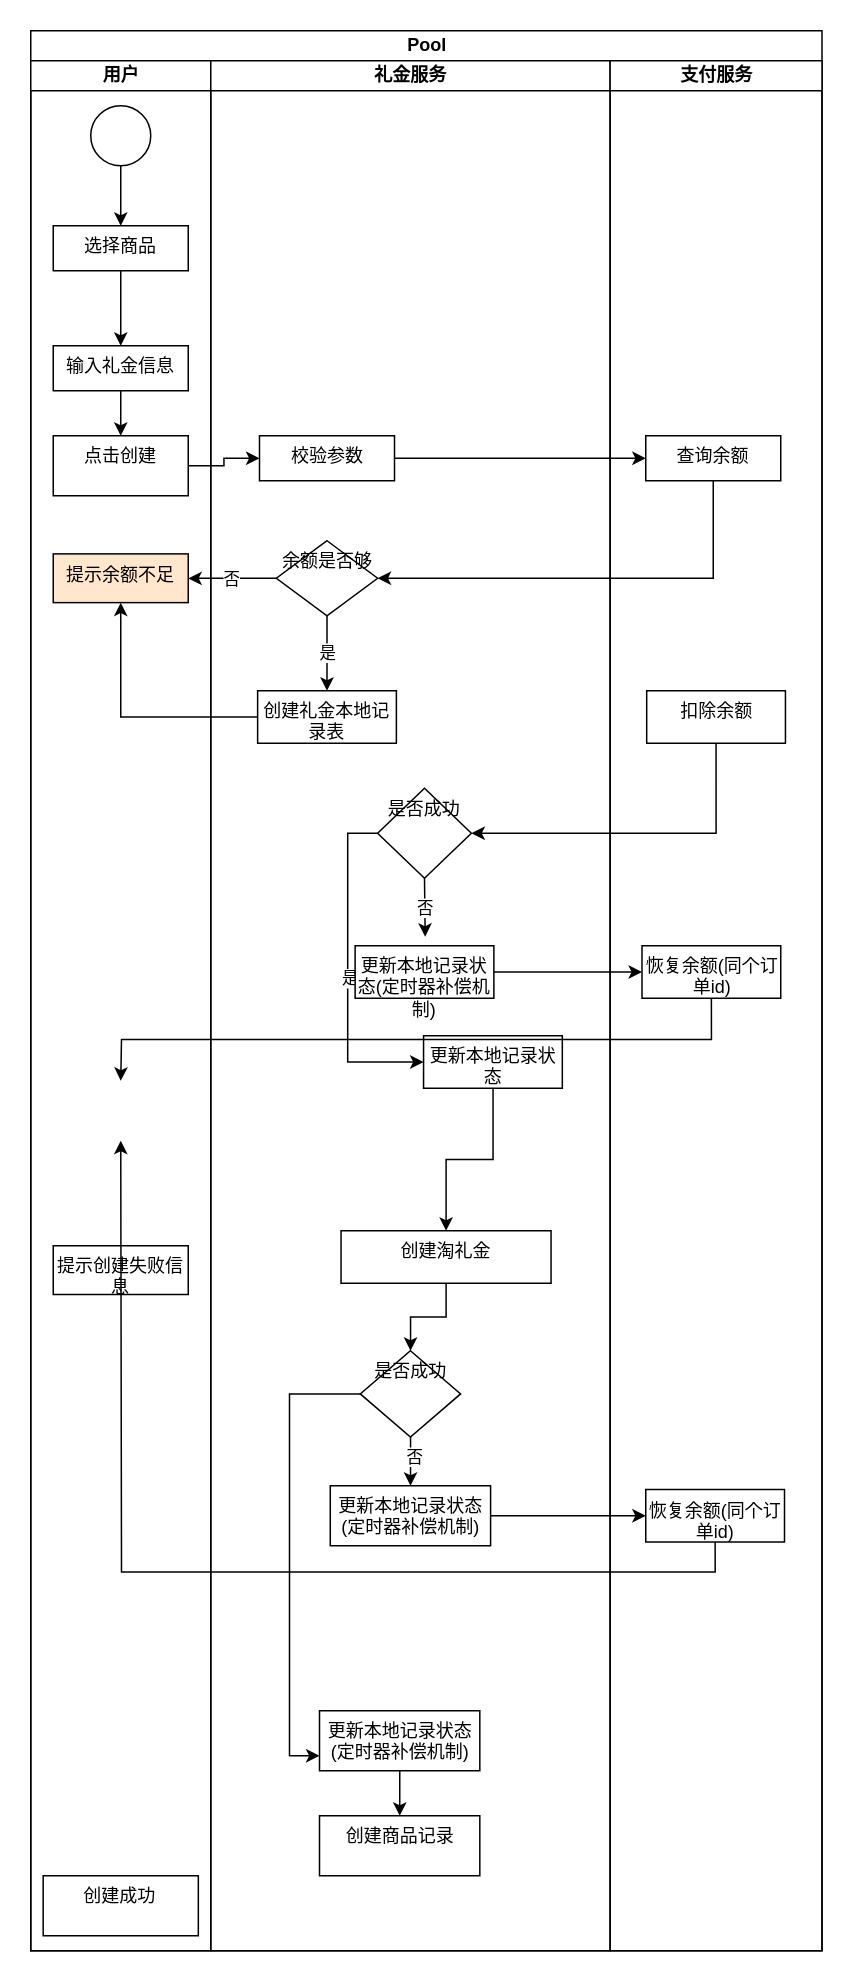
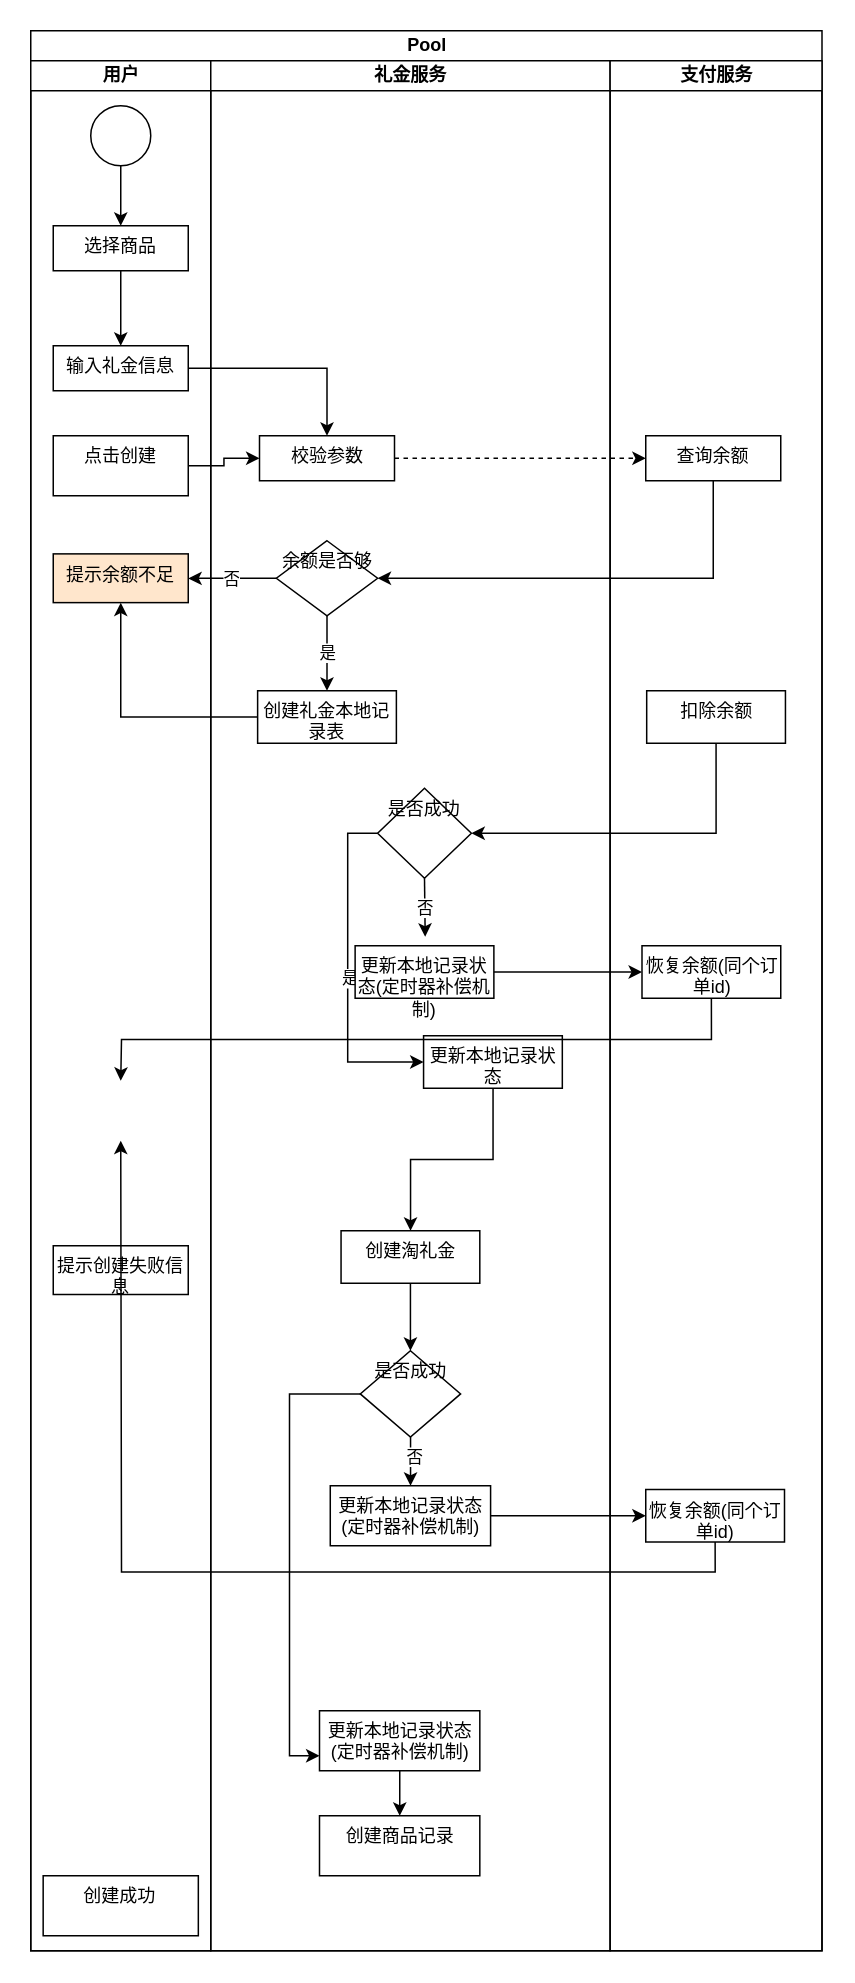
edge "输入礼金信息" -> "点击创建": now "输入礼金信息" -> "校验参数"
edge "校验参数" -> "查询余额": style solid -> dashed
node "创建淘礼金": size 210x53 -> 139x53
